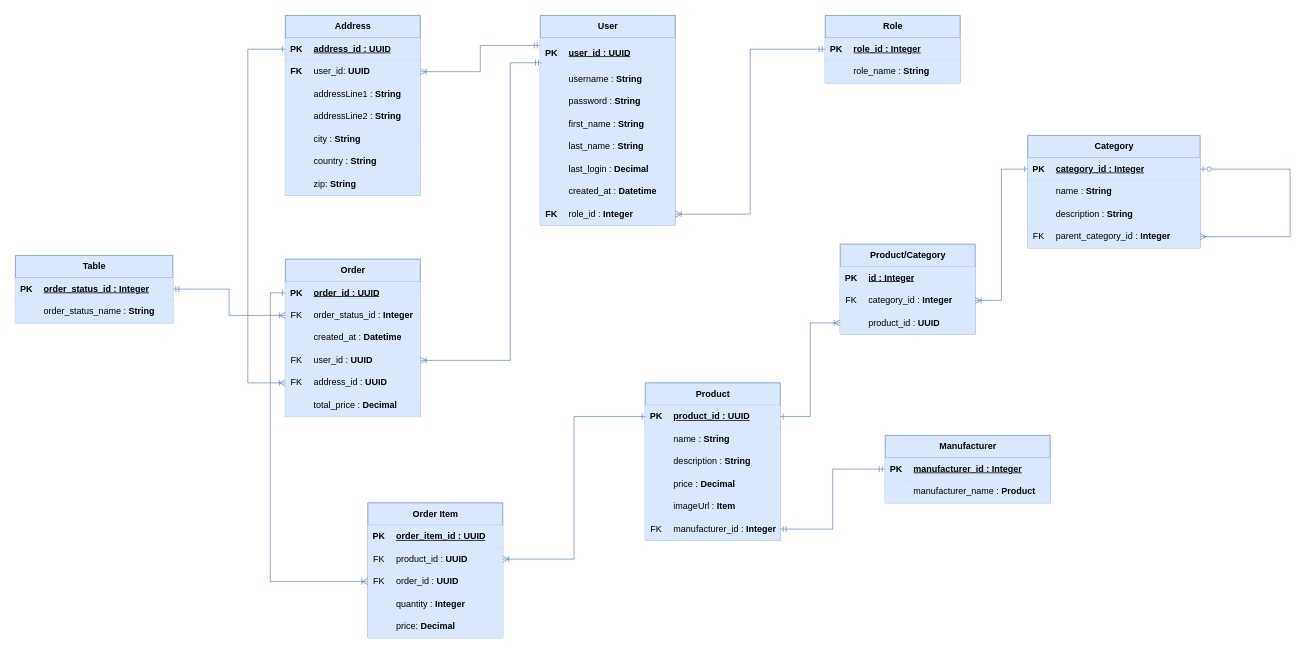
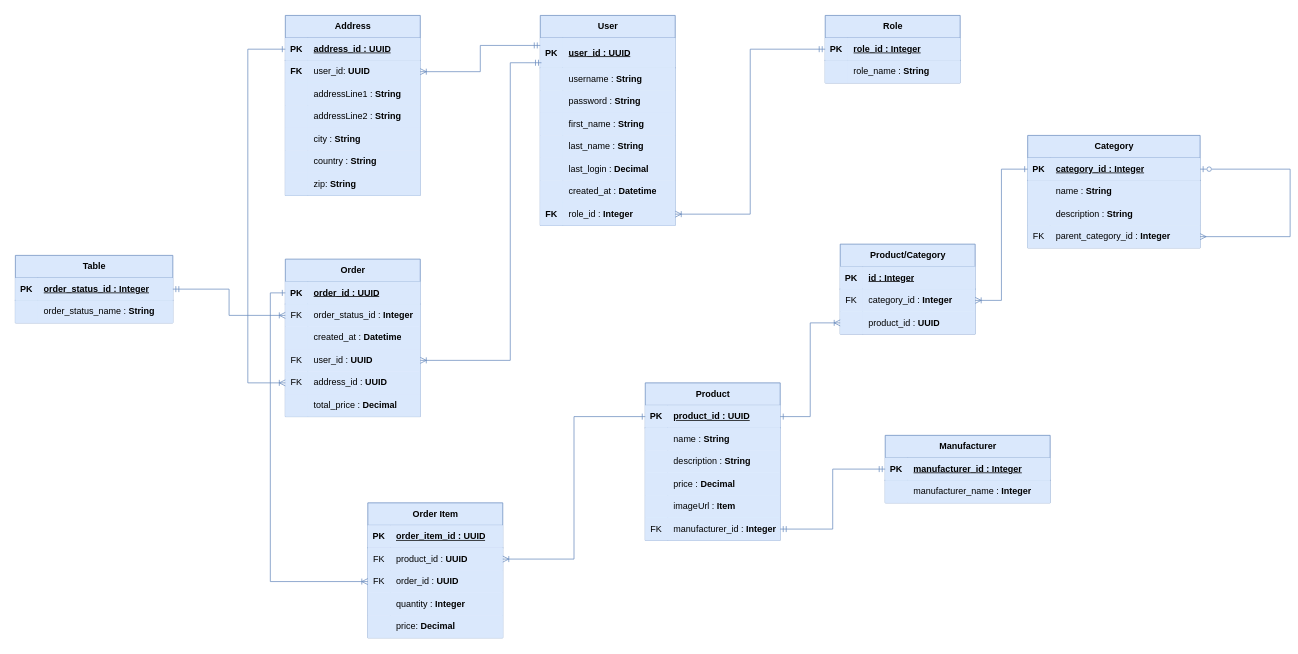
node "manufacturer_name : Product": label "manufacturer_name : Product" -> "manufacturer_name : Integer"
